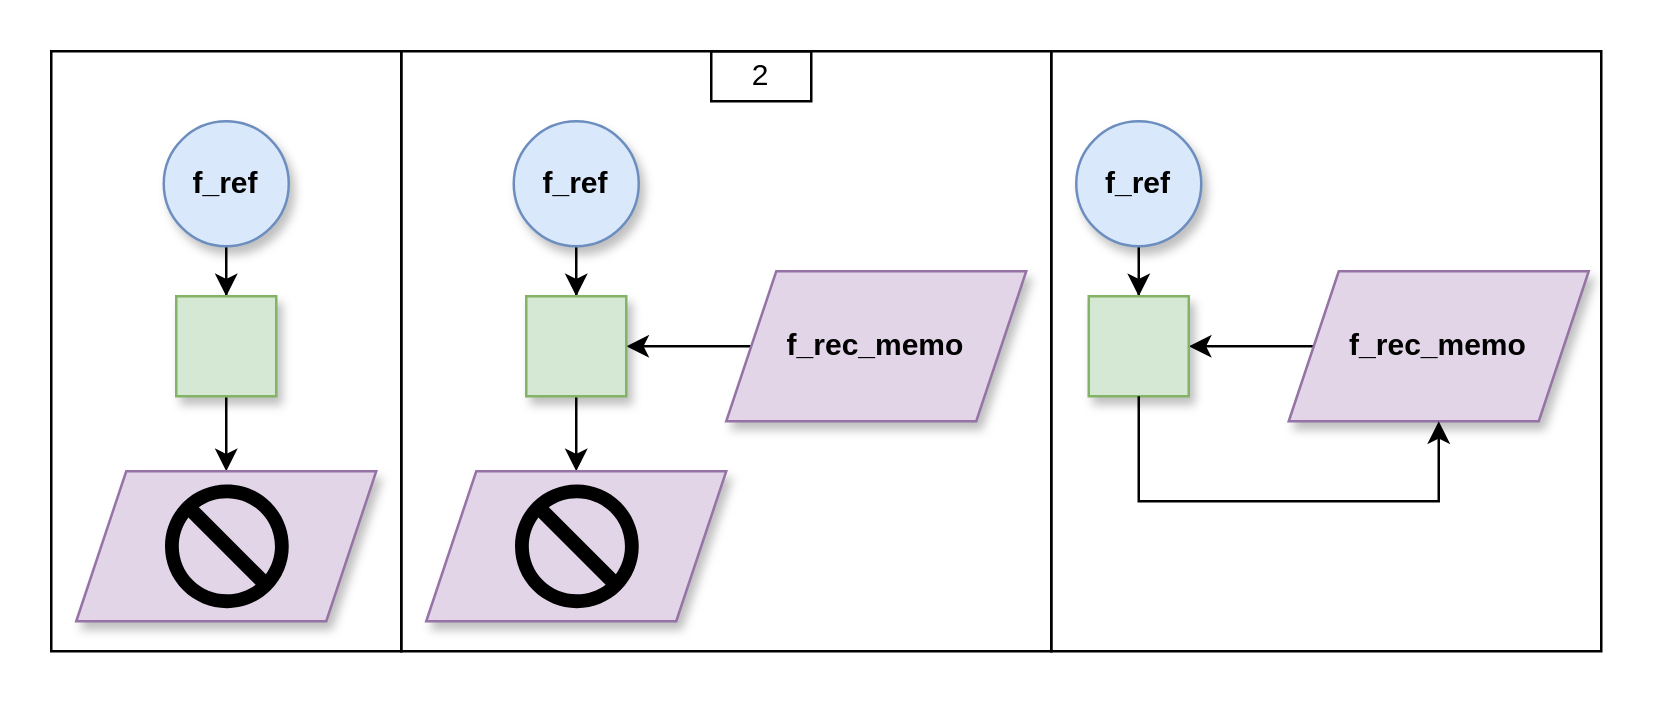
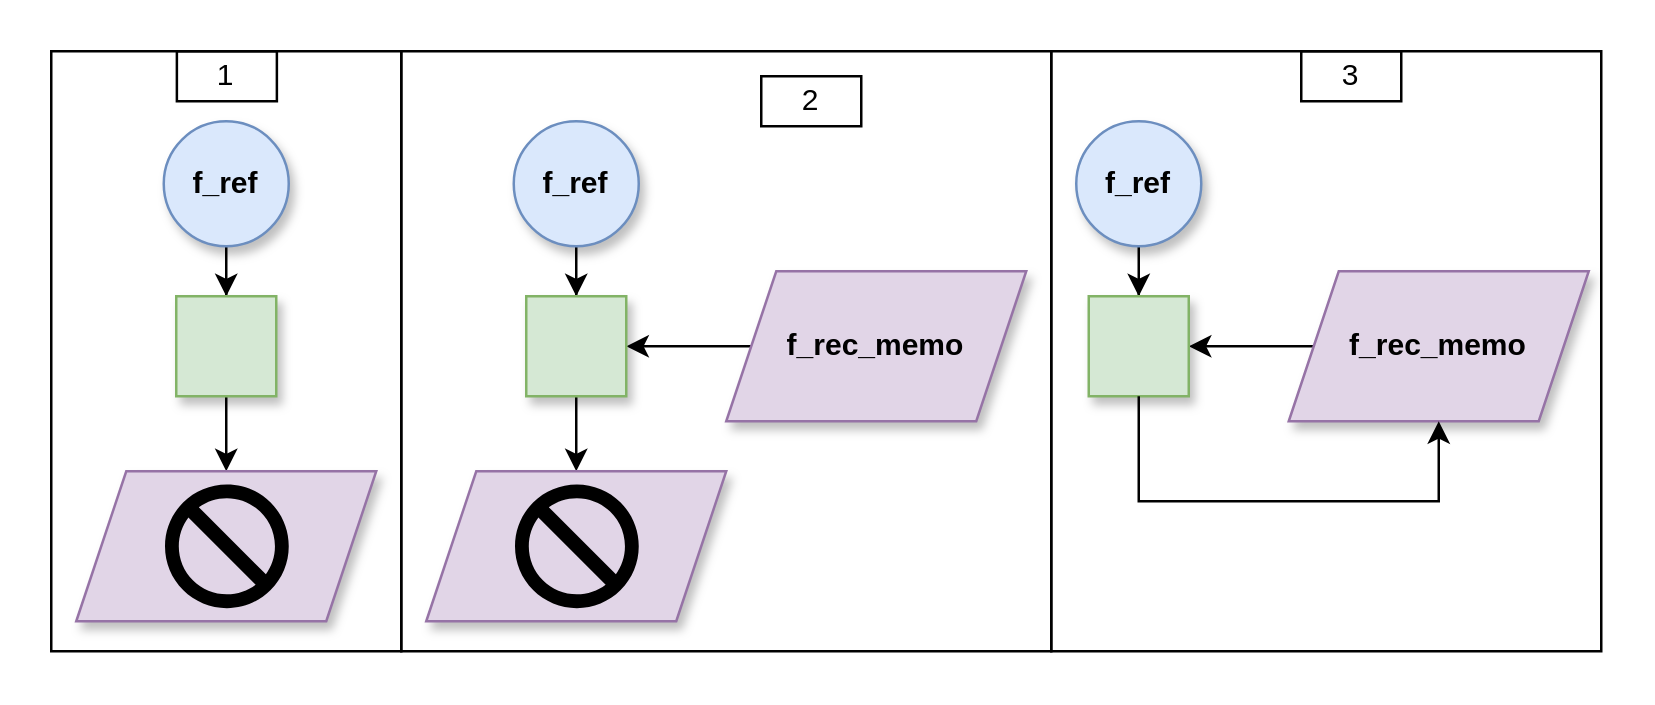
node "1": added
node "2": moved (761, 76) -> (811, 101)
node "3": added
